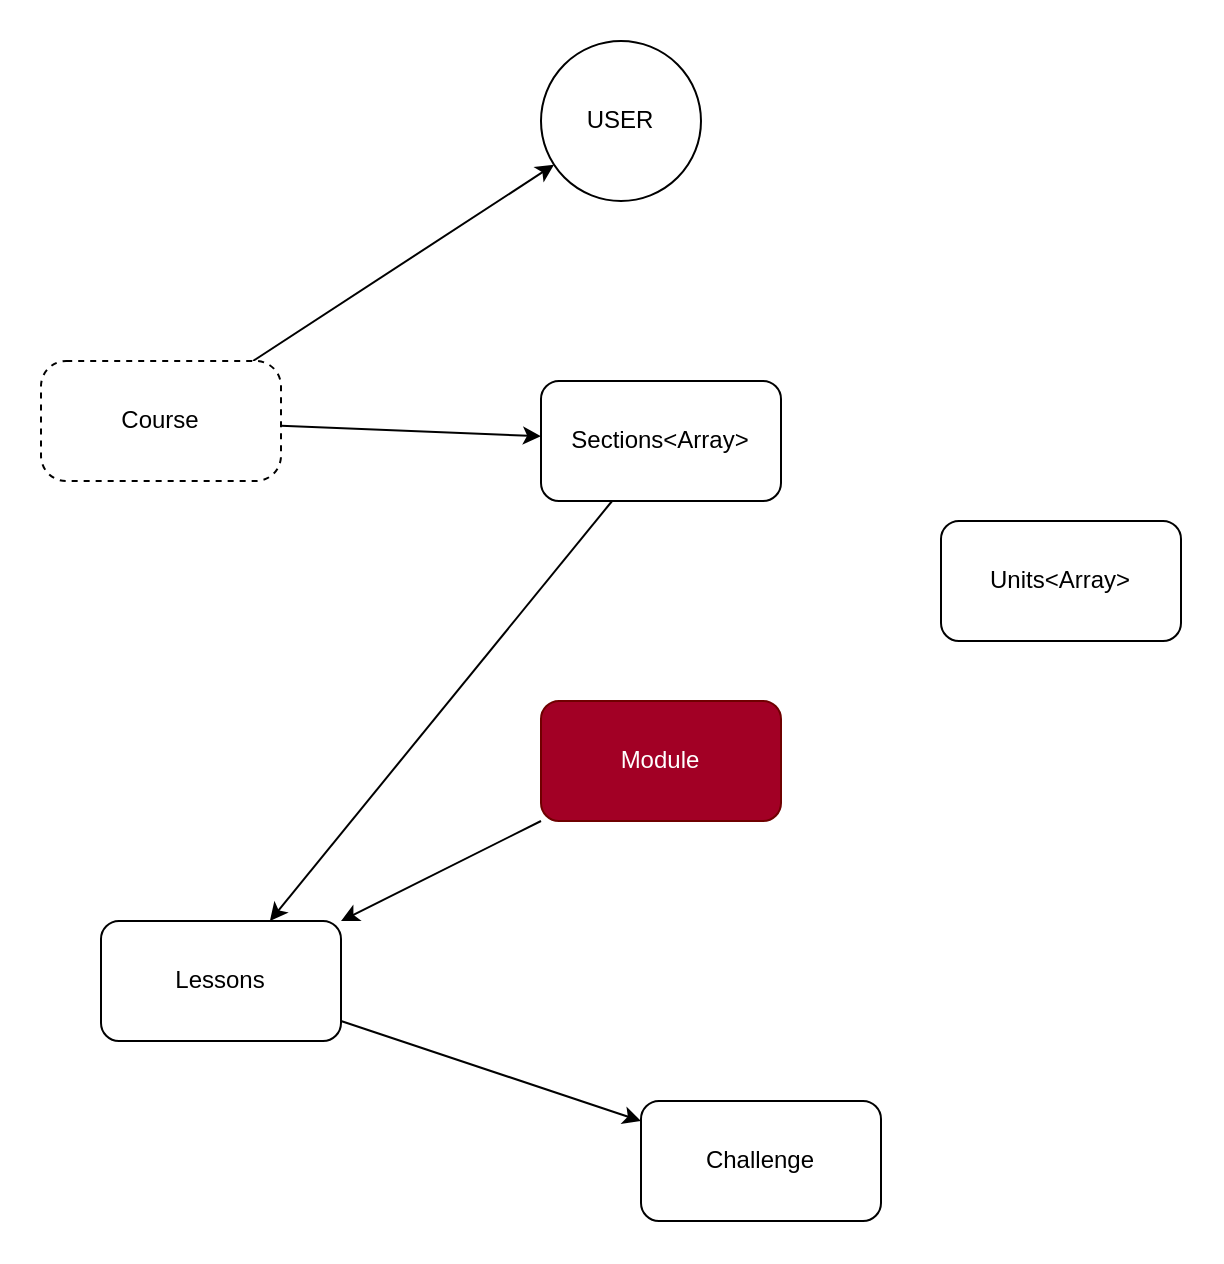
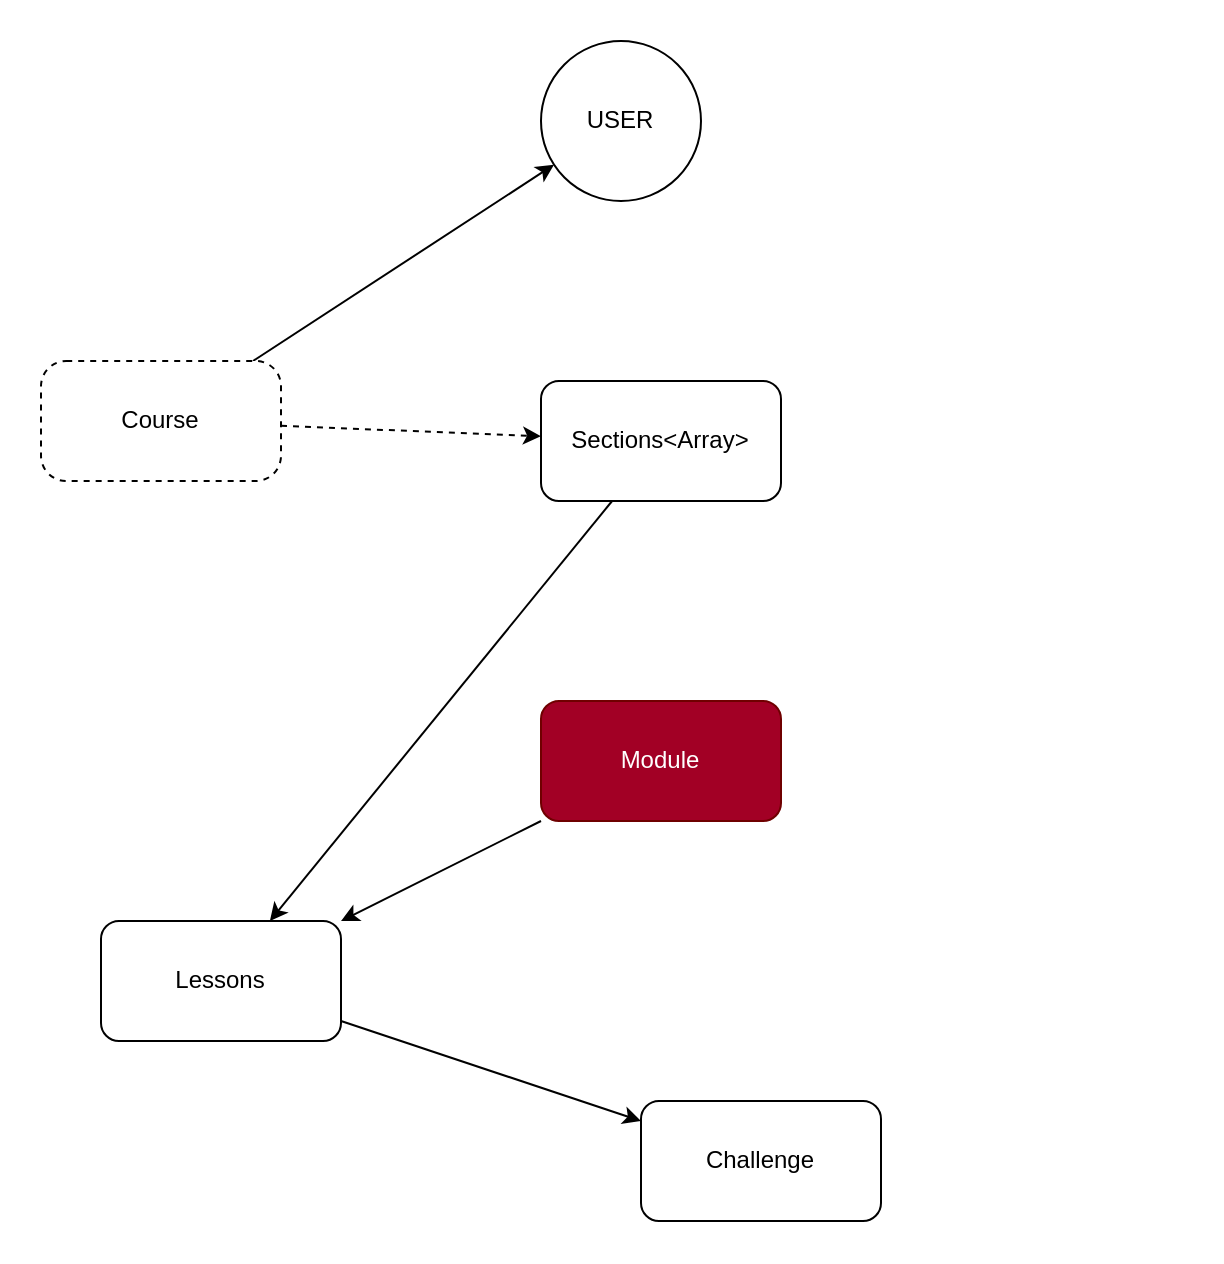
edge "Course" -> "Sections<Array>": style solid -> dashed
node "Units<Array>": removed
